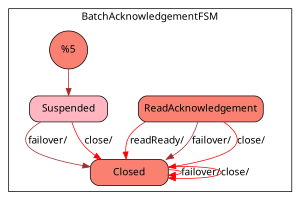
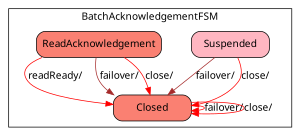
node "%5": removed
